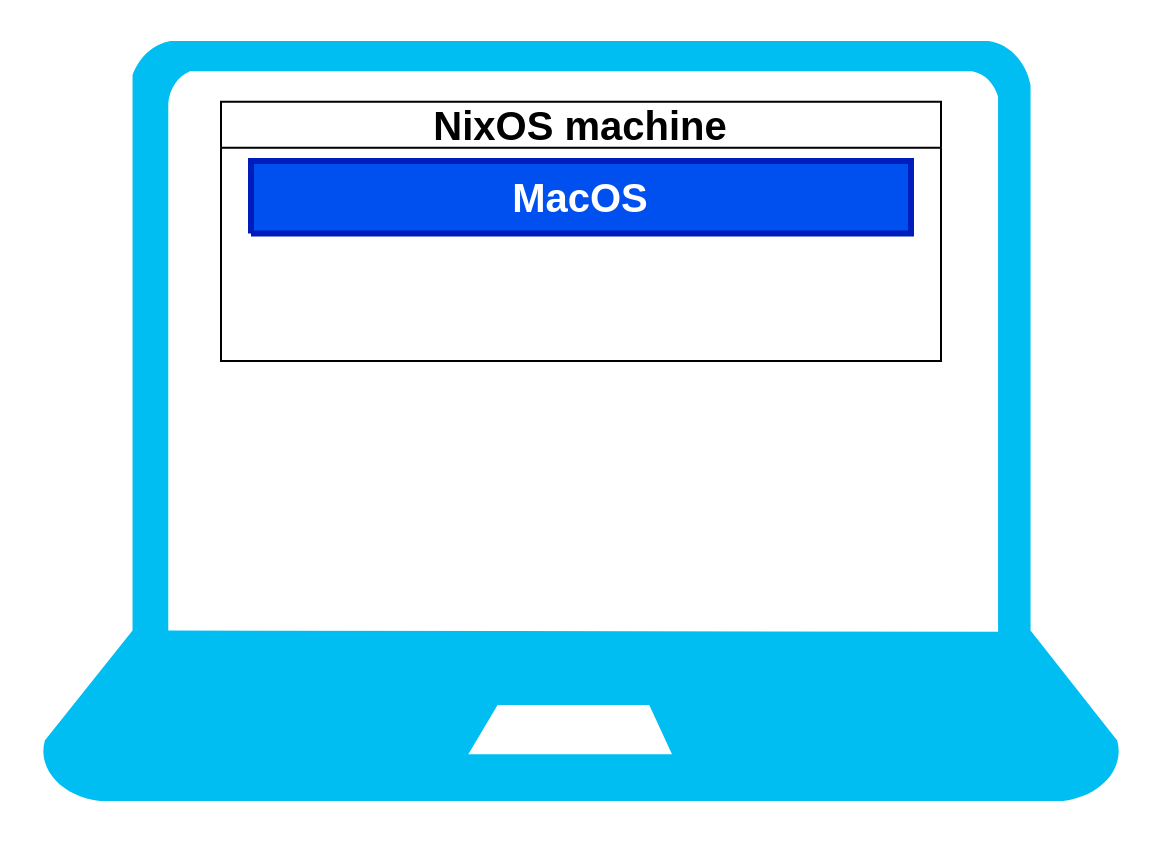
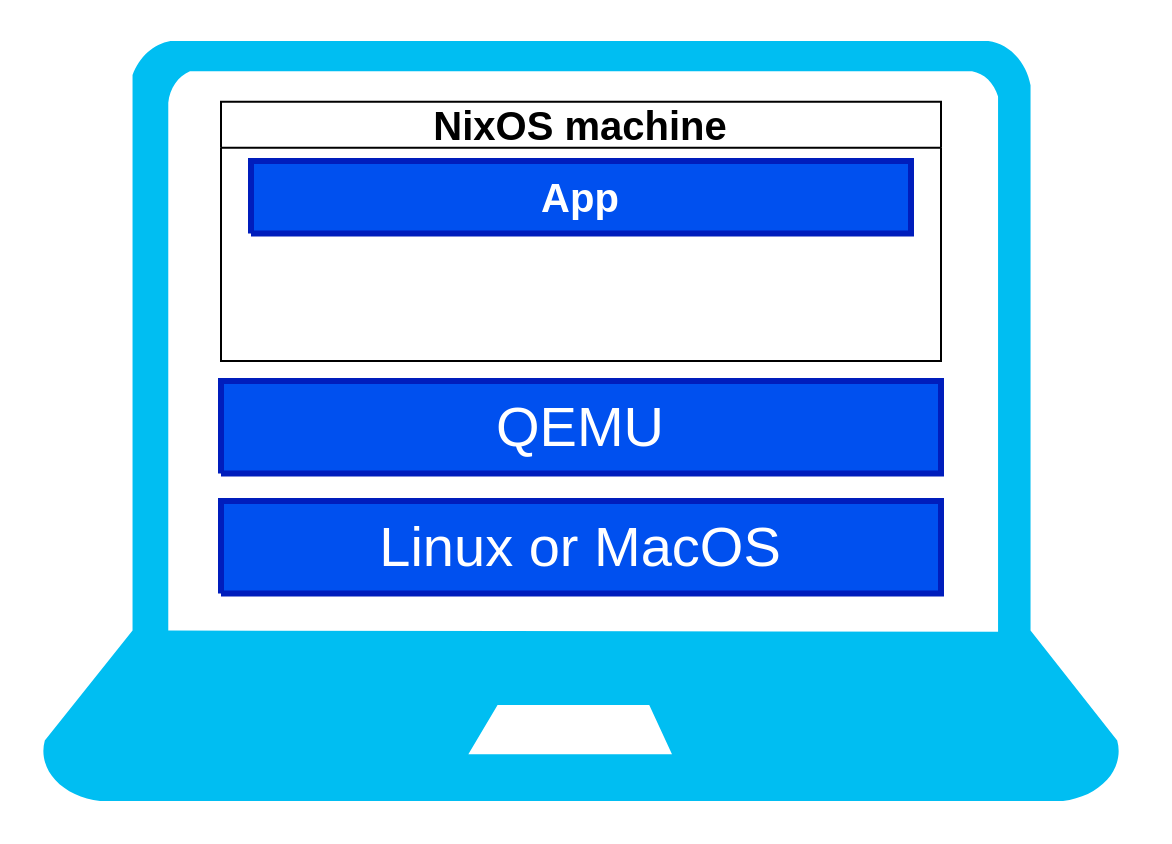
node "MacOS": label "MacOS" -> "App"
node "QEMU": added
node "Linux or MacOS": added
